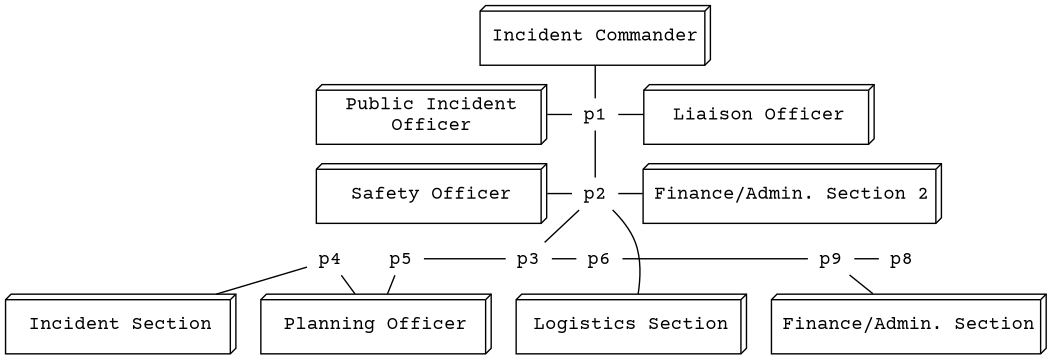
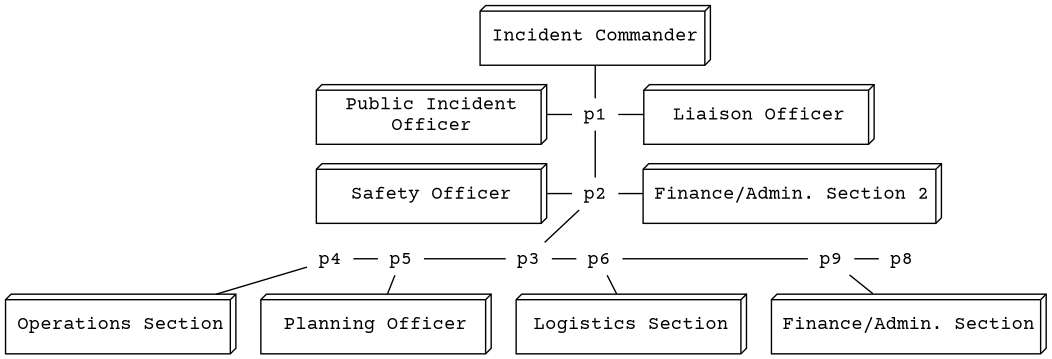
edge "p2" -- "Logistics Section": now "p6" -- "Logistics Section"
edge "p4" -- "Planning Officer": now "p4" -- "p5"
node "Incident Section": label "Incident Section" -> "Operations Section"
